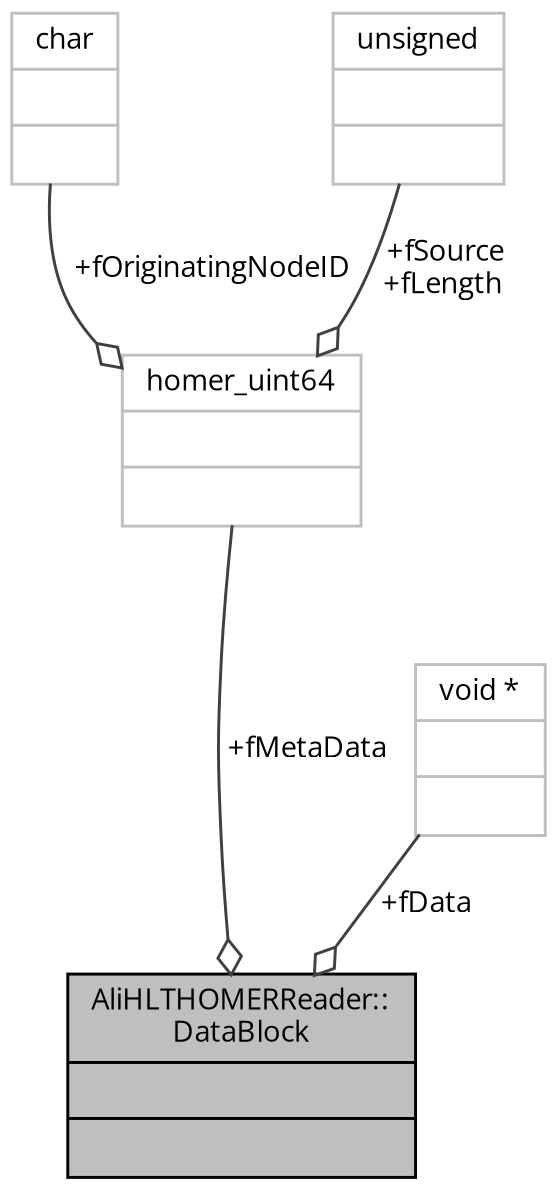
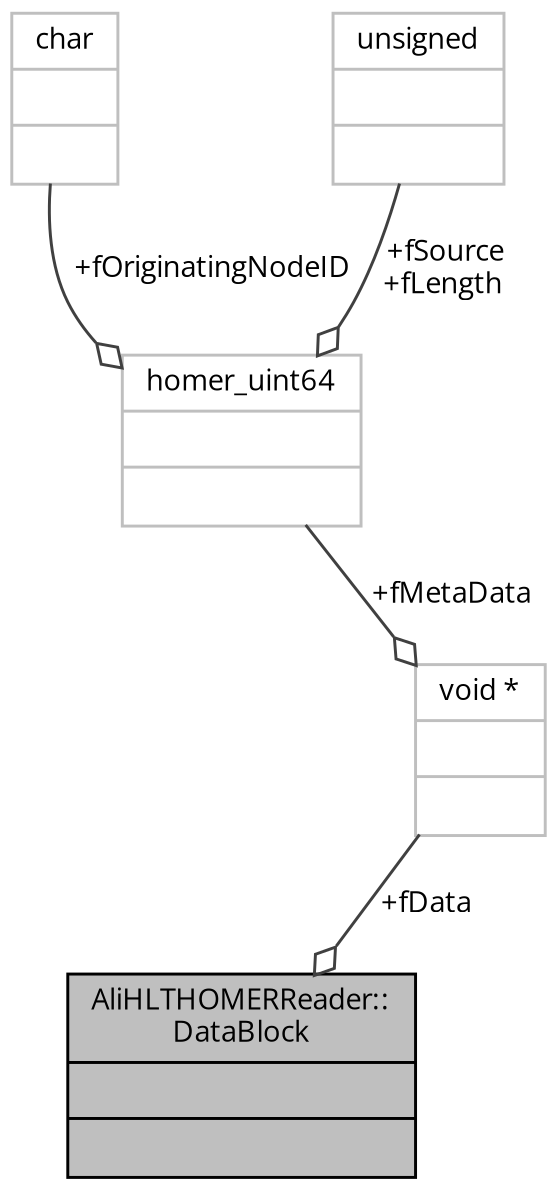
edge "homer_uint64" -> "AliHLTHOMERReader::": now "homer_uint64" -> "void *"
